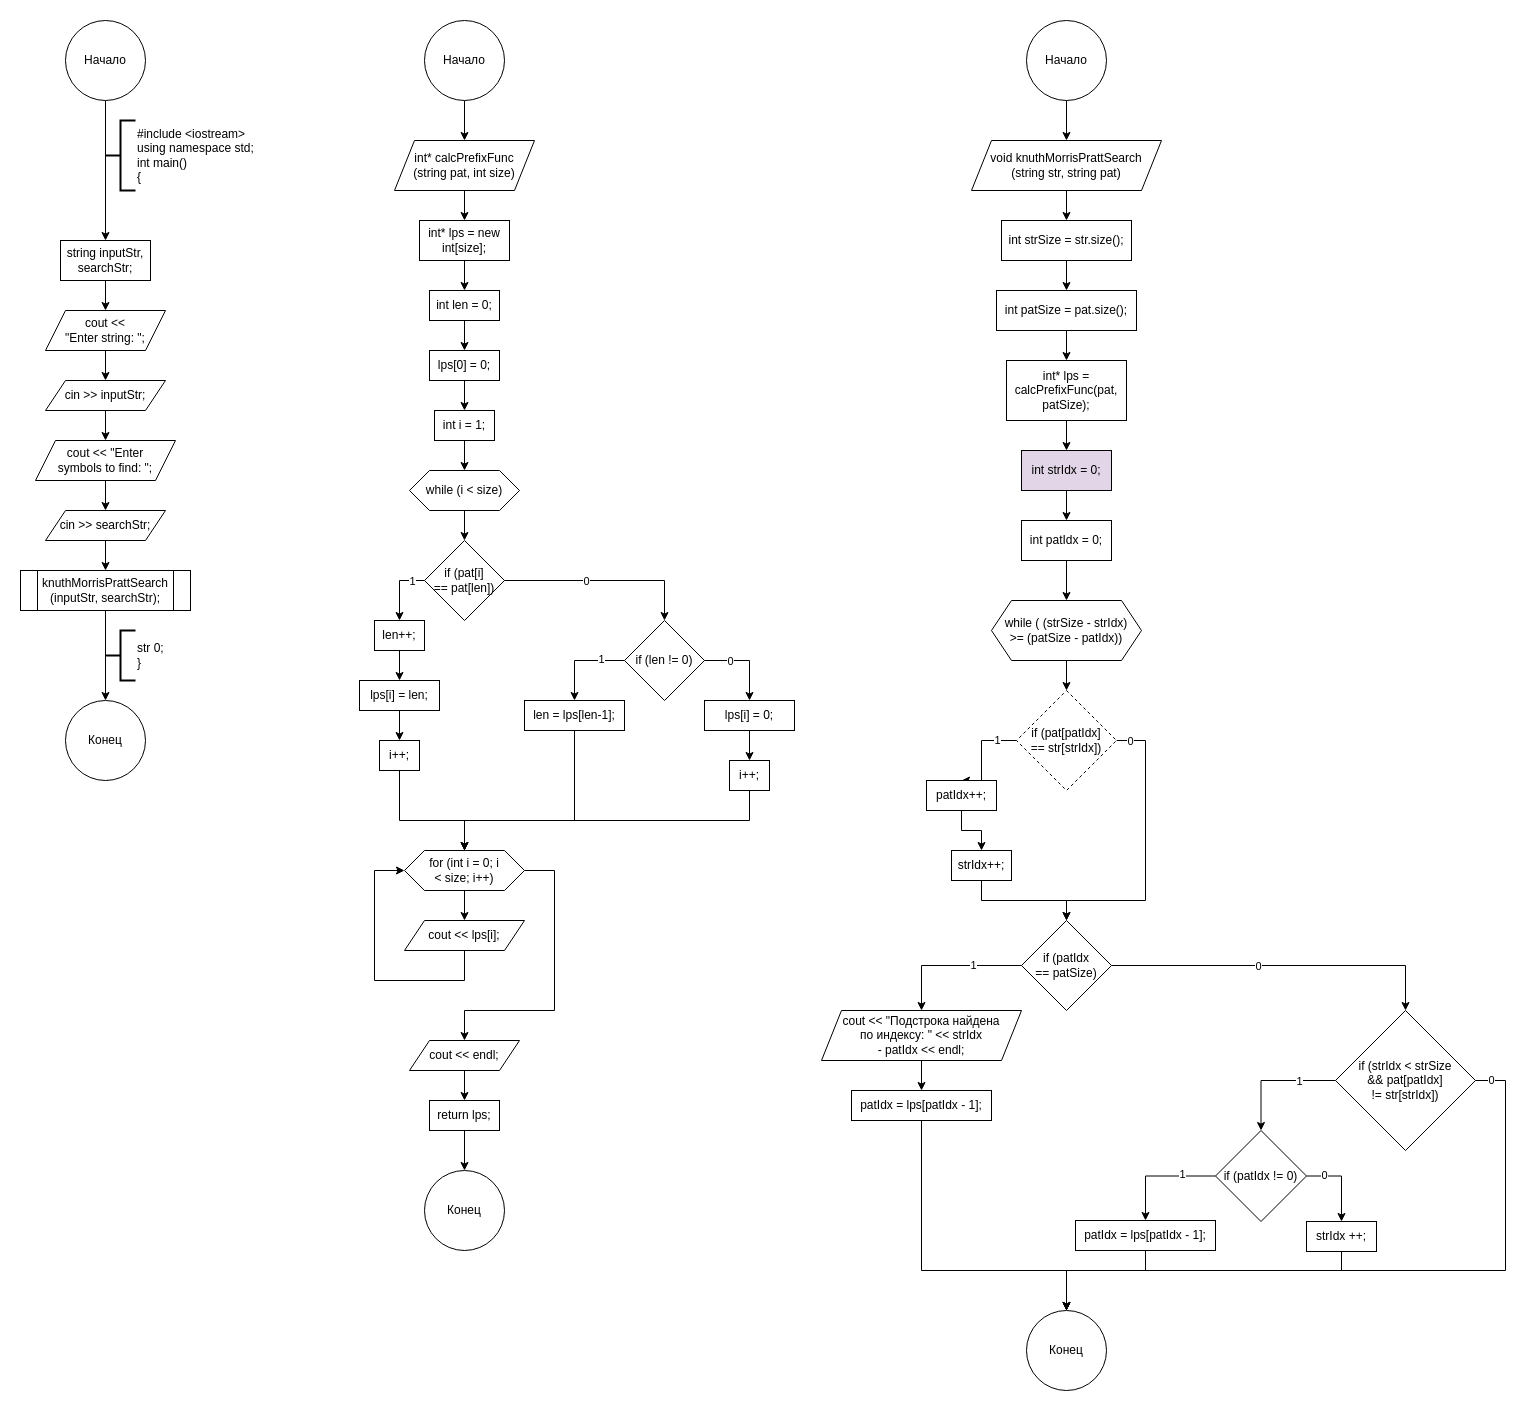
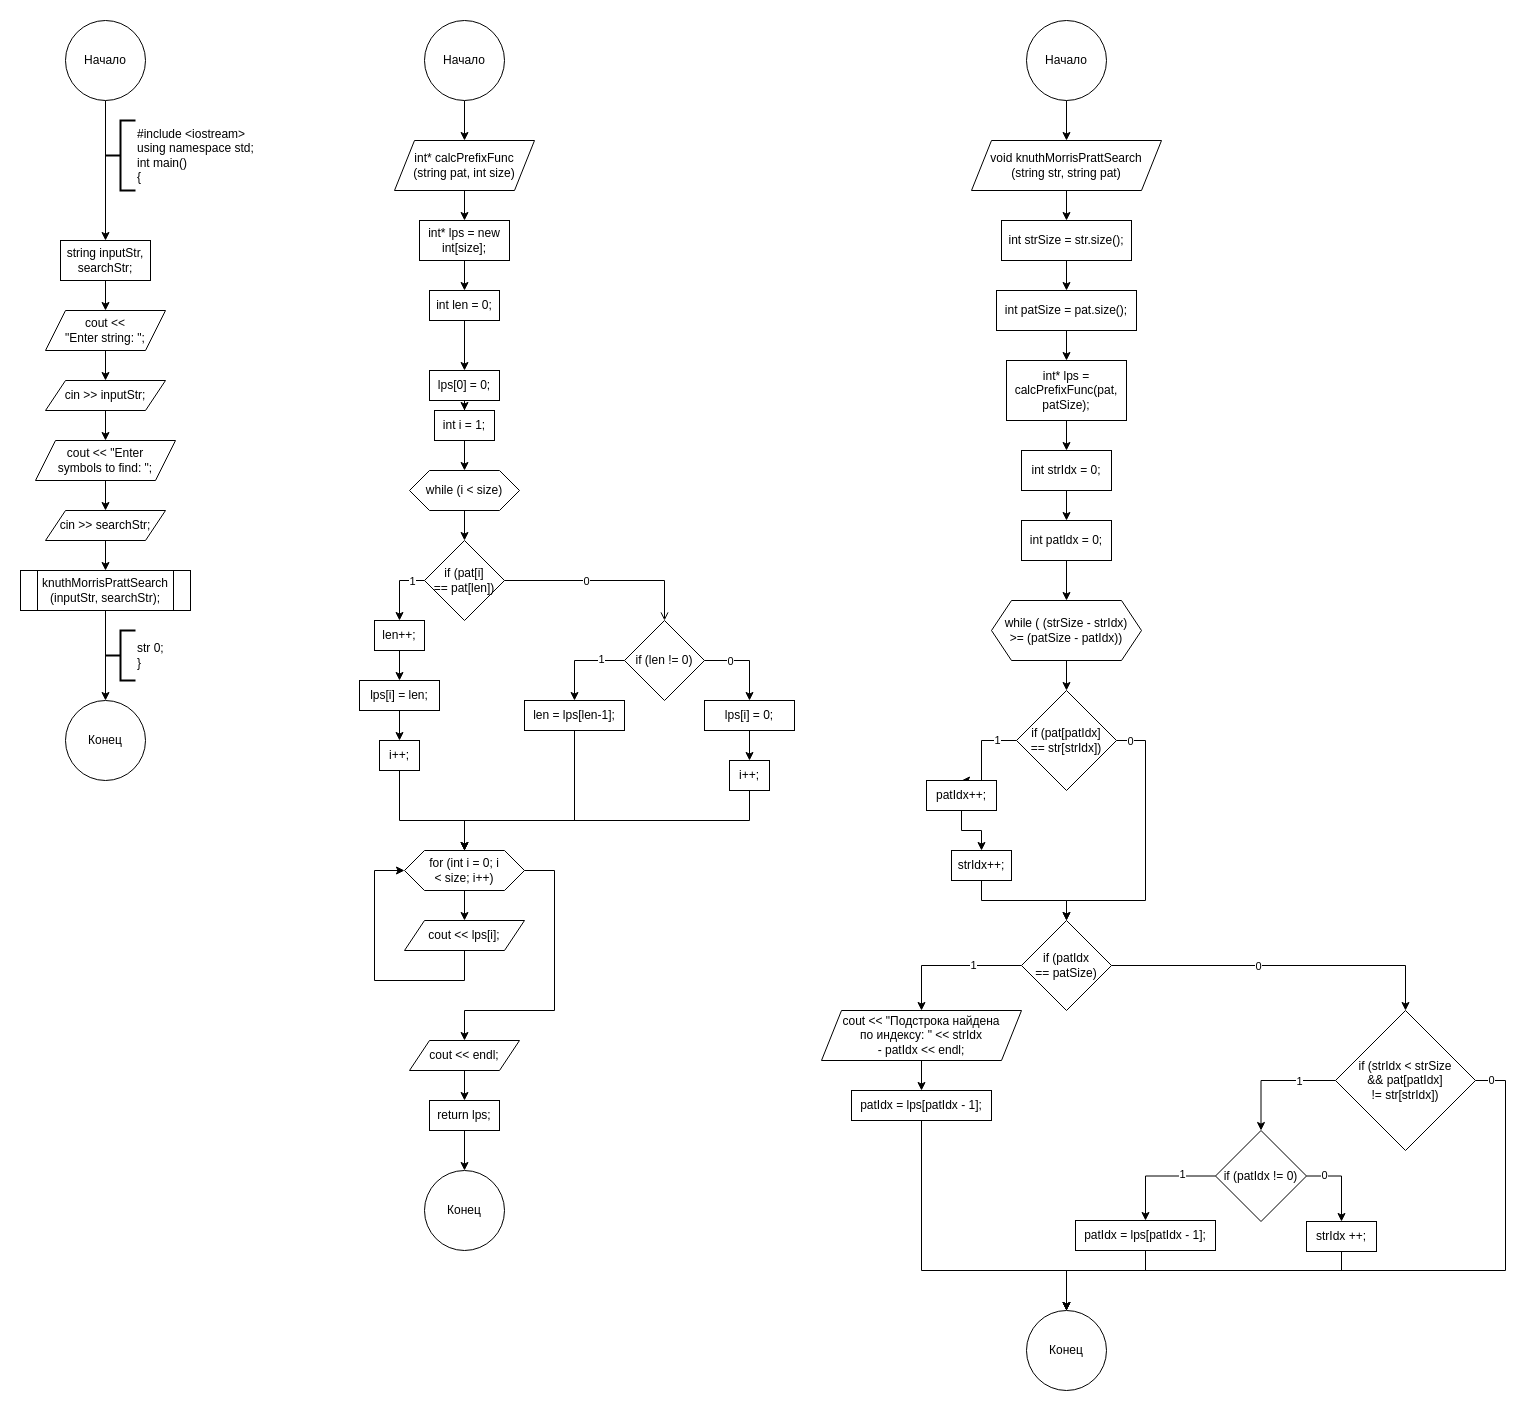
node "lps[0] = 0;": moved (465, 366) -> (465, 386)
node "int strIdx = 0;": fillcolor #e1d5e7 -> #ffffff
edge "if (pat[i] == pat[len])" -> "if (len != 0)": arrowhead classic -> open
node "if (pat[patIdx] == str[strIdx])": style dashed -> solid
